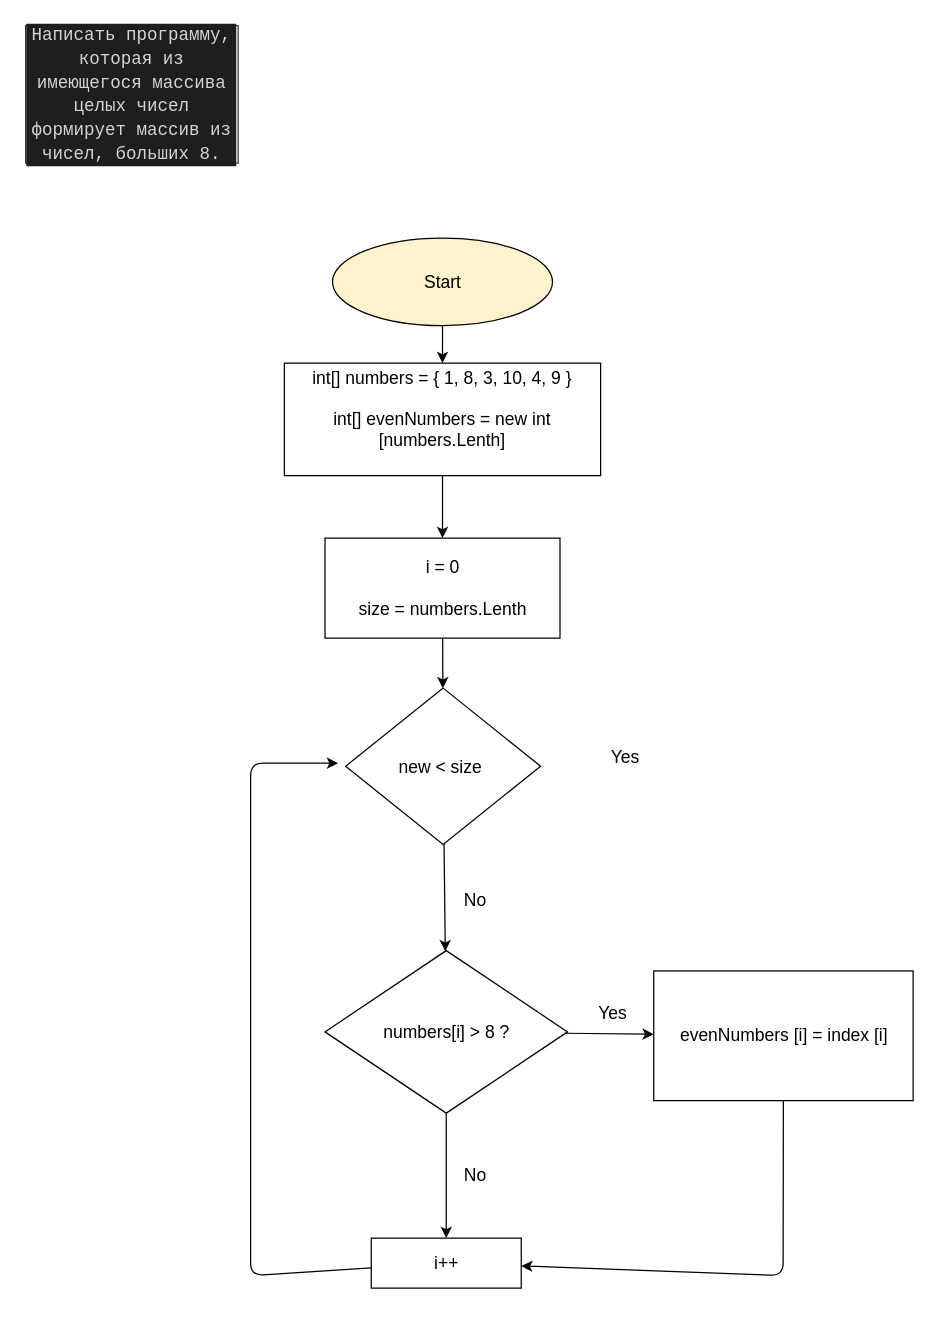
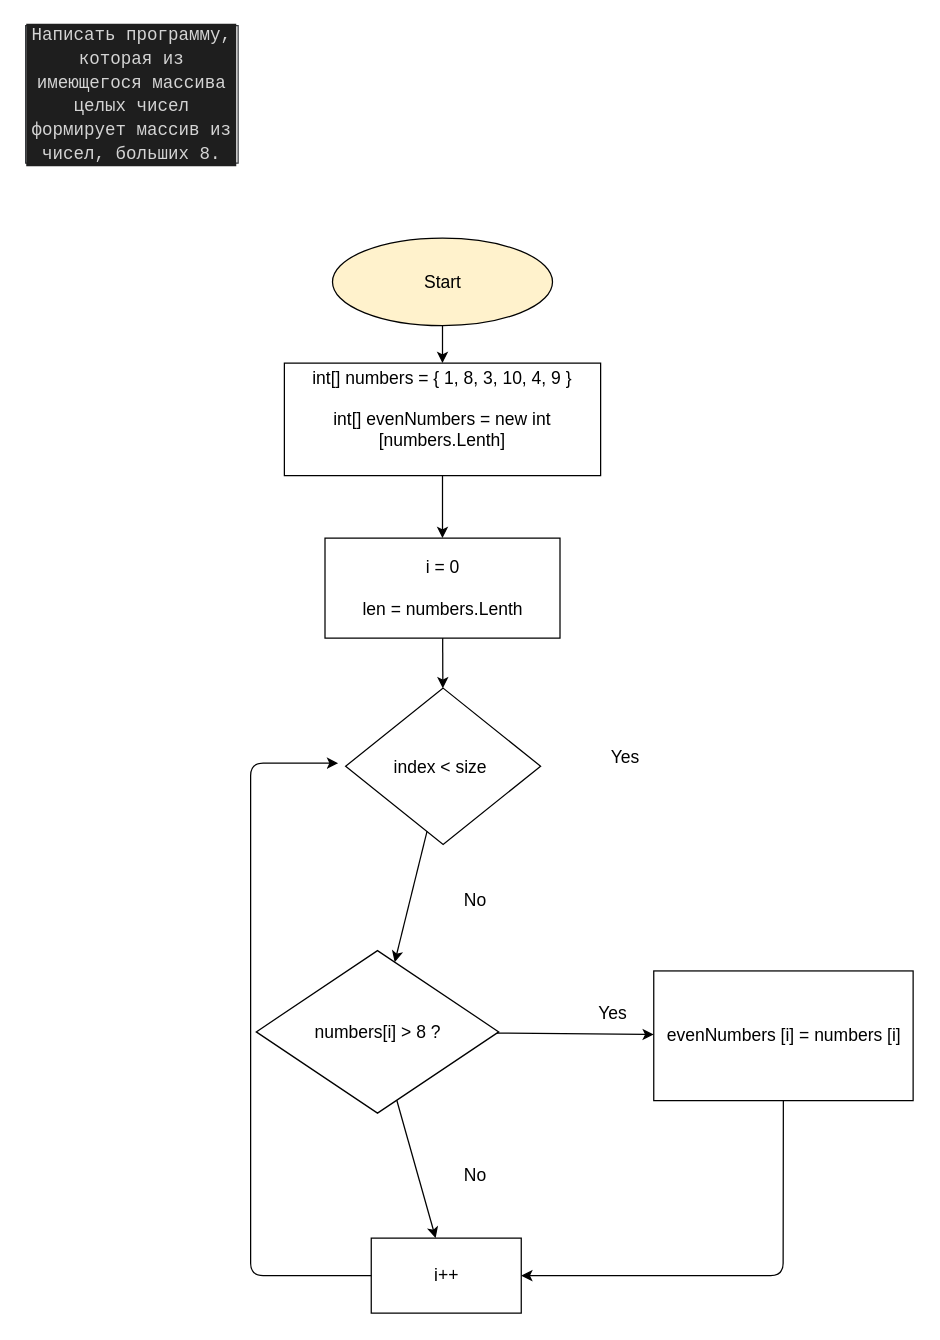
node "i = 0 size = numbers.Lenth": label "i = 0 size = numbers.Lenth" -> "i = 0 len = numbers.Lenth"
node "new < size": label "new < size" -> "index < size"
node "numbers[i] > 8 ?": moved (446, 1032) -> (378, 1032)
node "evenNumbers [i] = index [i]": label "evenNumbers [i] = index [i]" -> "evenNumbers [i] = numbers [i]"
node "i++": size 150x50 -> 150x75
